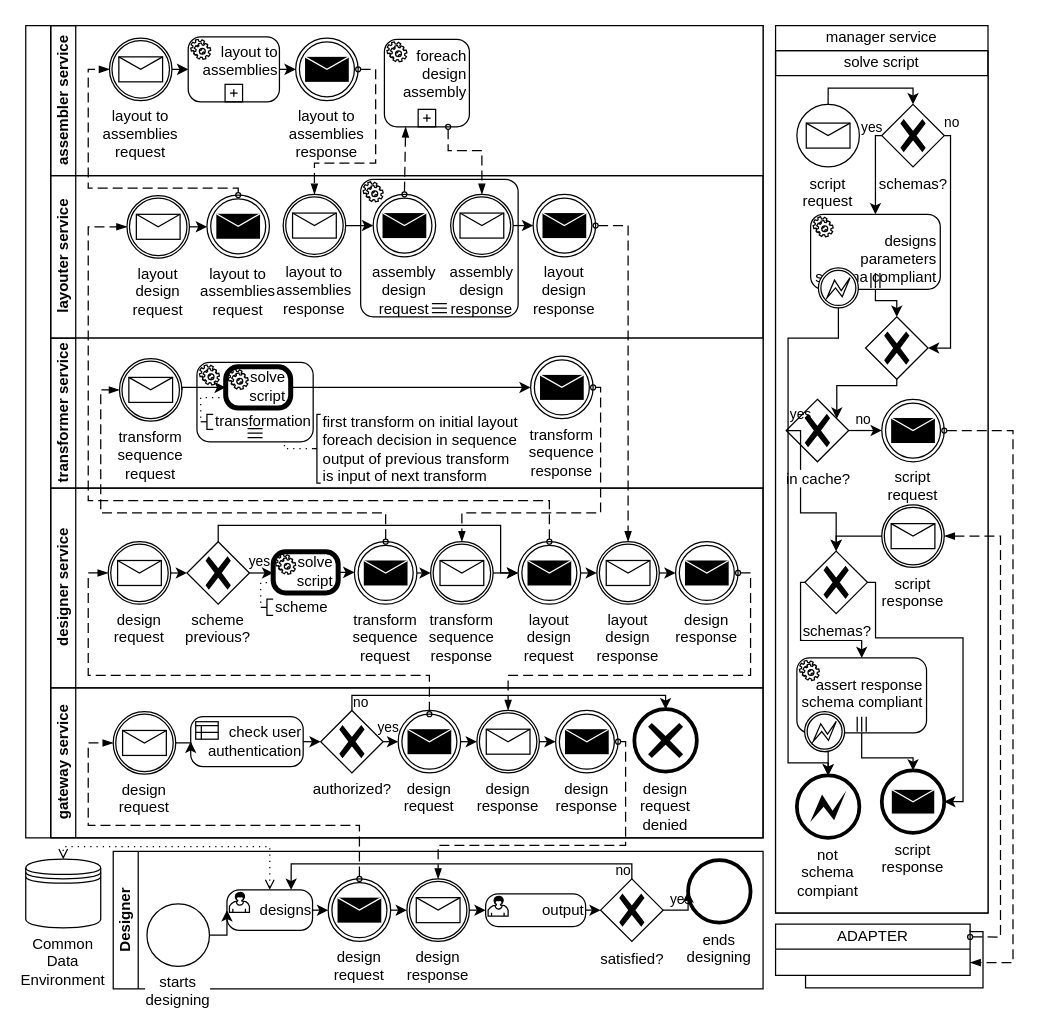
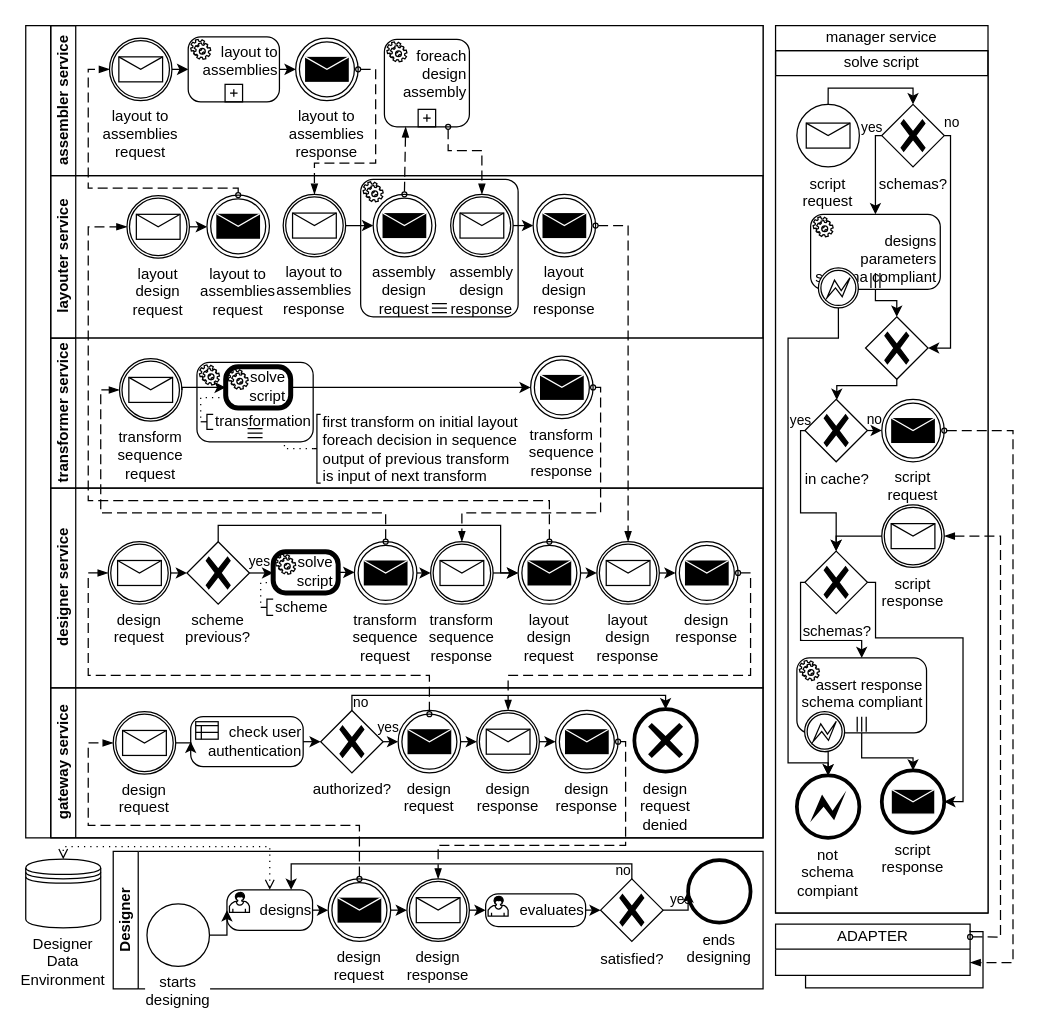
node "in cache?": moved (818, 431) -> (836, 431)
node "output": label "output" -> "evaluates"
node "Common Data Environment": label "Common Data Environment" -> "Designer Data Environment"
